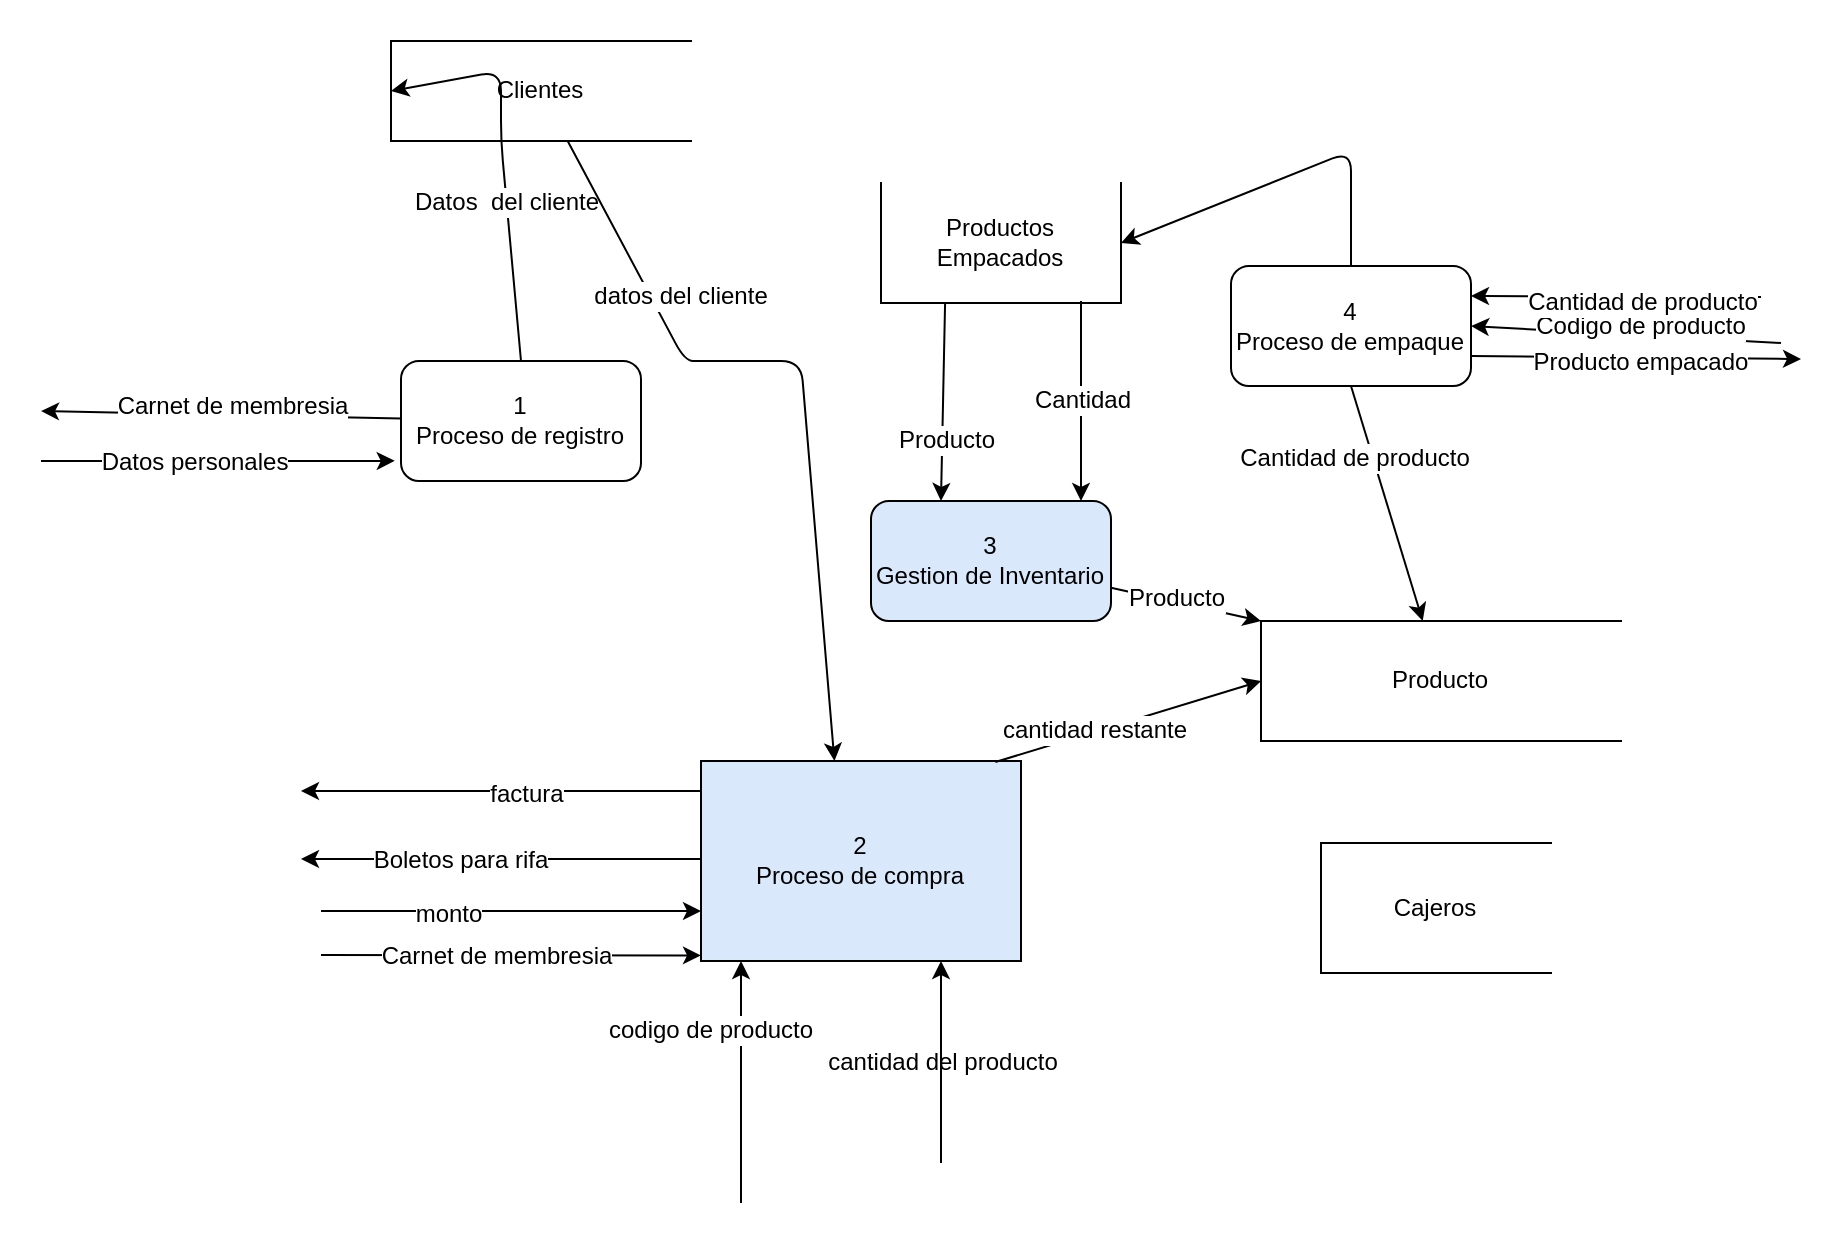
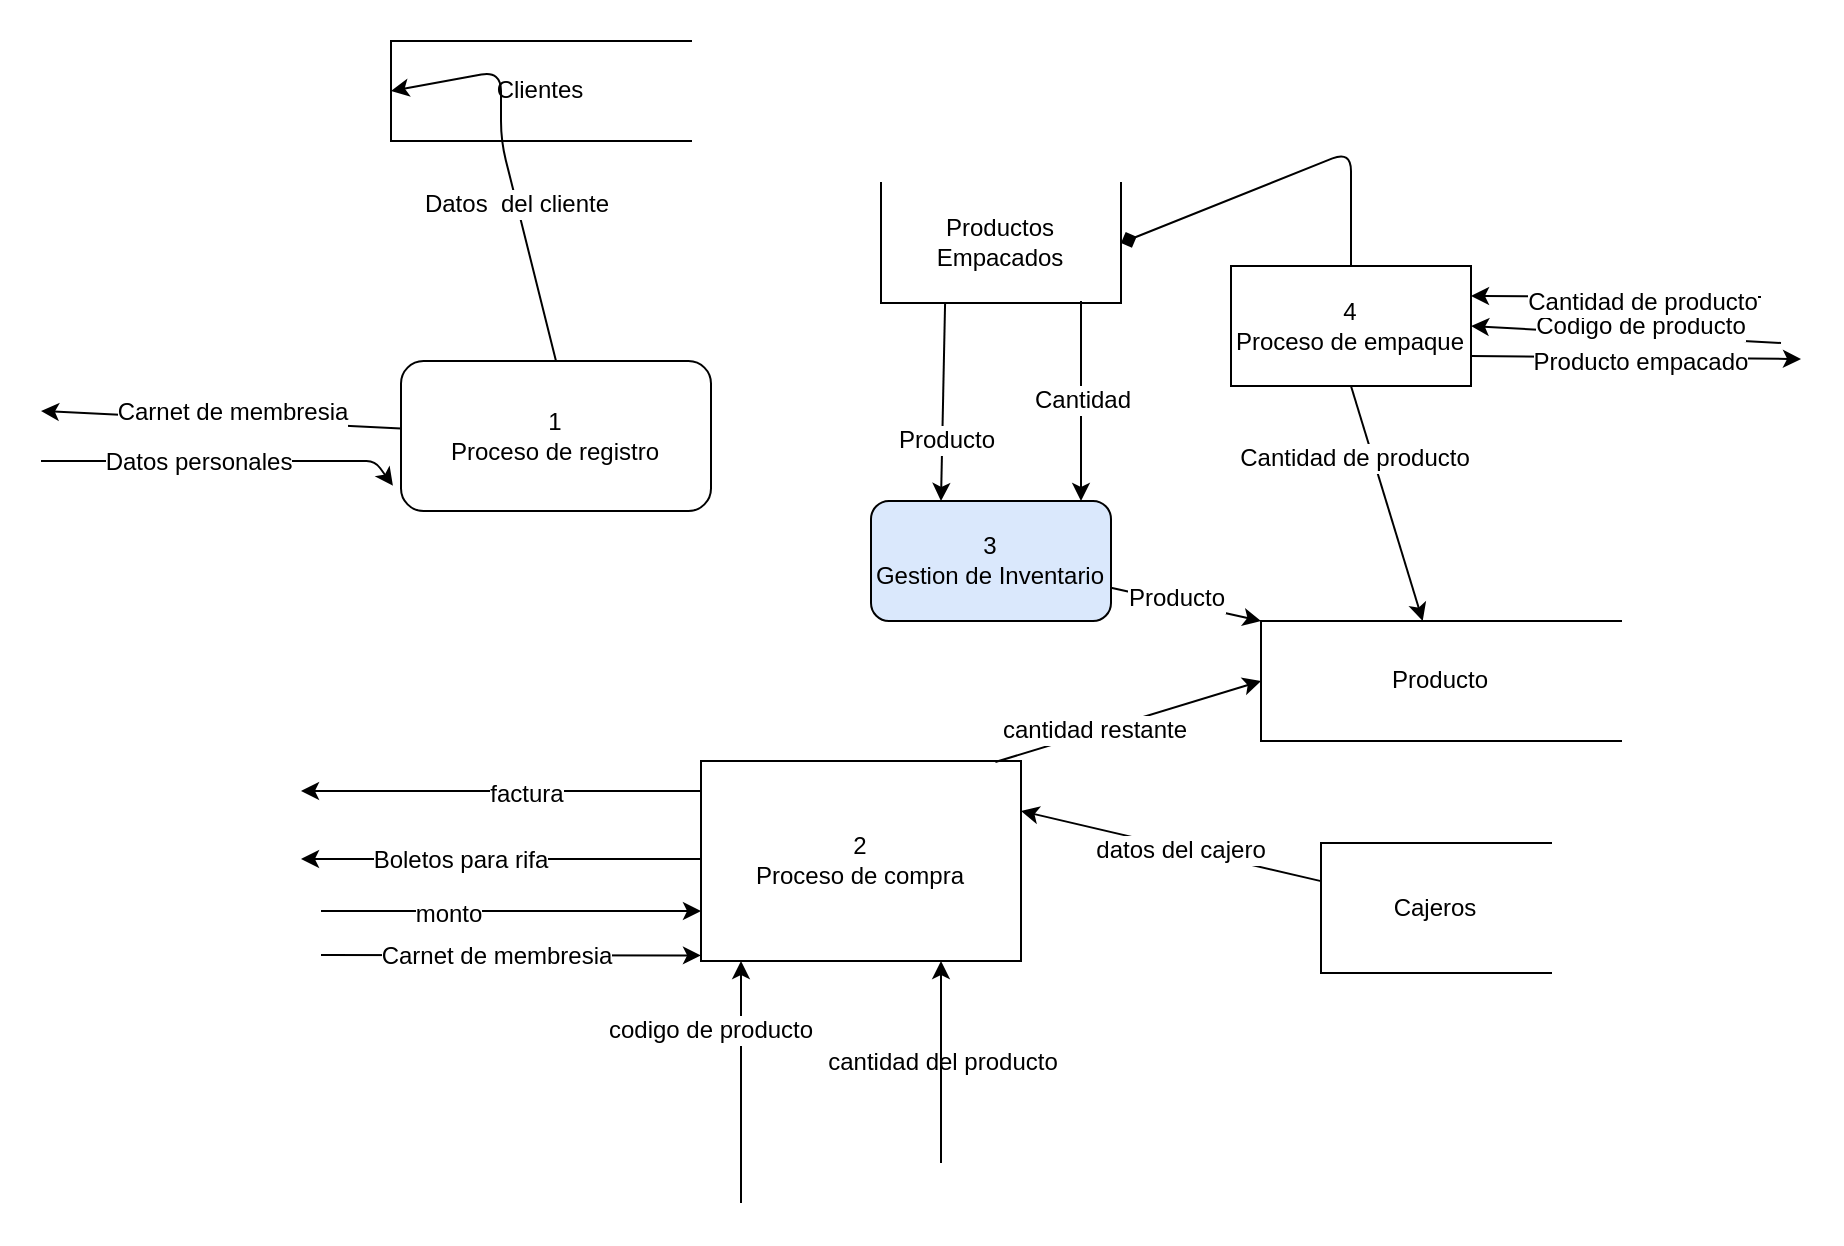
edge "4 Proceso de empaque" -> "Productos Empacados": arrowhead classic -> diamond
node "4 Proceso de empaque": shape rounded rectangle -> rectangle
node "1 Proceso de registro": size 240x120 -> 310x150
edge "Clientes" -> "2 Proceso de compra": removed, label "datos del cliente"
edge "Cajeros" -> "2 Proceso de compra": added, label "datos del cajero"
node "2 Proceso de compra": fillcolor #dae8fc -> #ffffff
